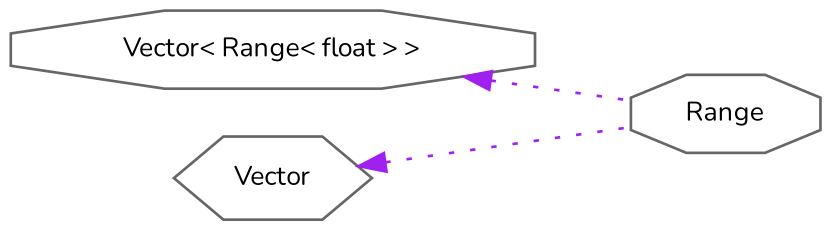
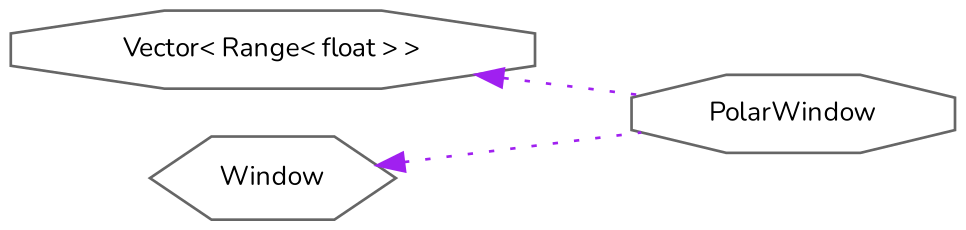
node "Range": label "Range" -> "PolarWindow"
node "Vector": label "Vector" -> "Window"
